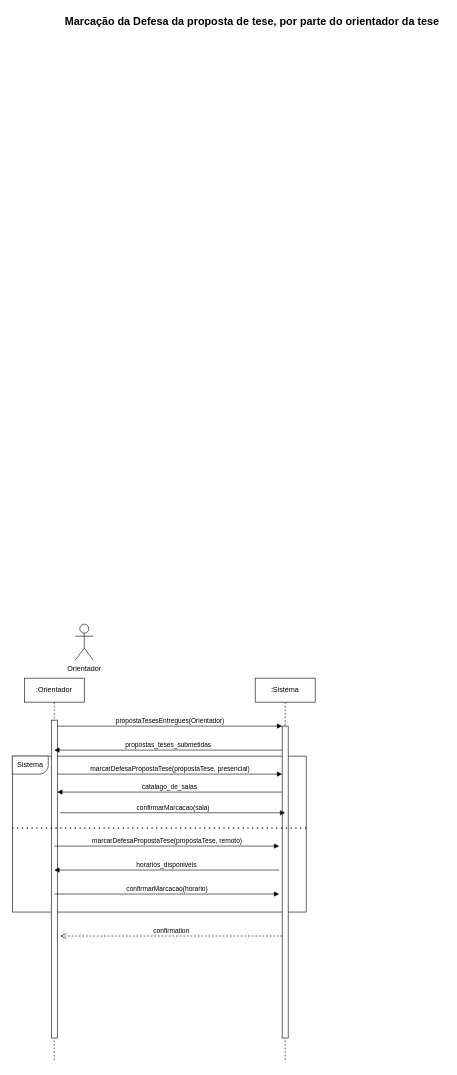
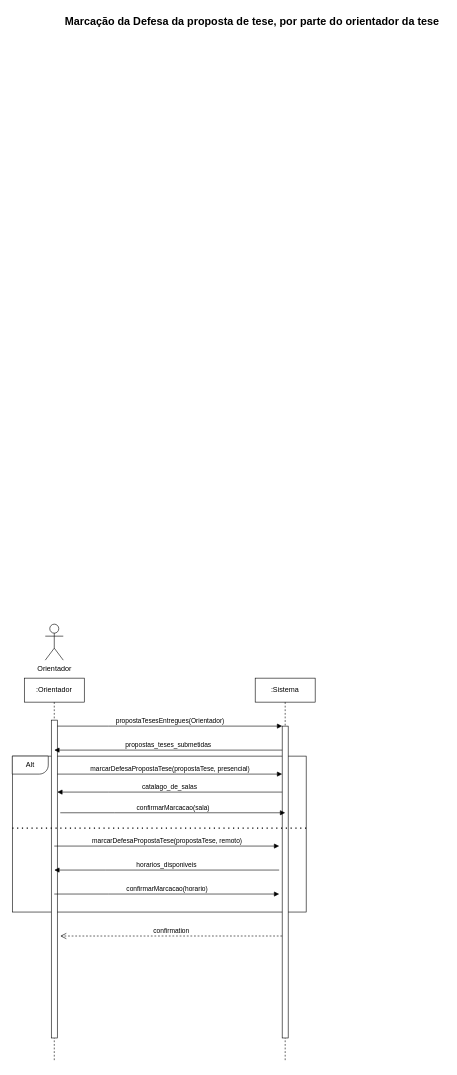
node "Orientador": moved (84, 642) -> (54, 642)
node "Sistema": label "Sistema" -> "Alt"
